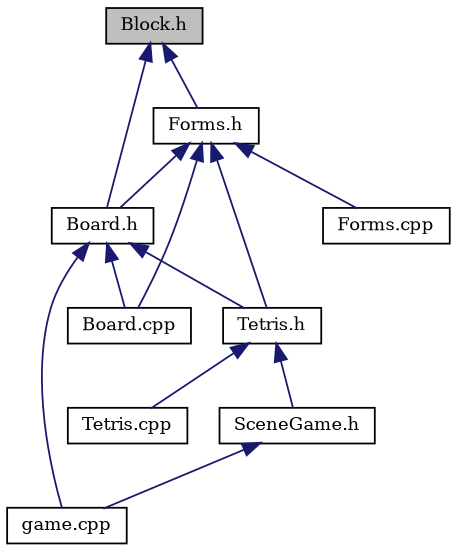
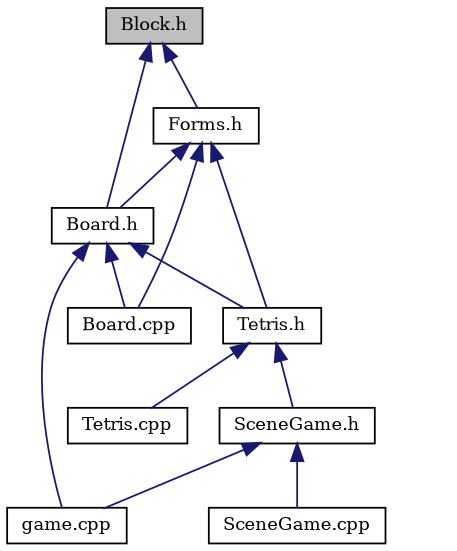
node "Forms.cpp": removed
node "SceneGame.cpp": added
